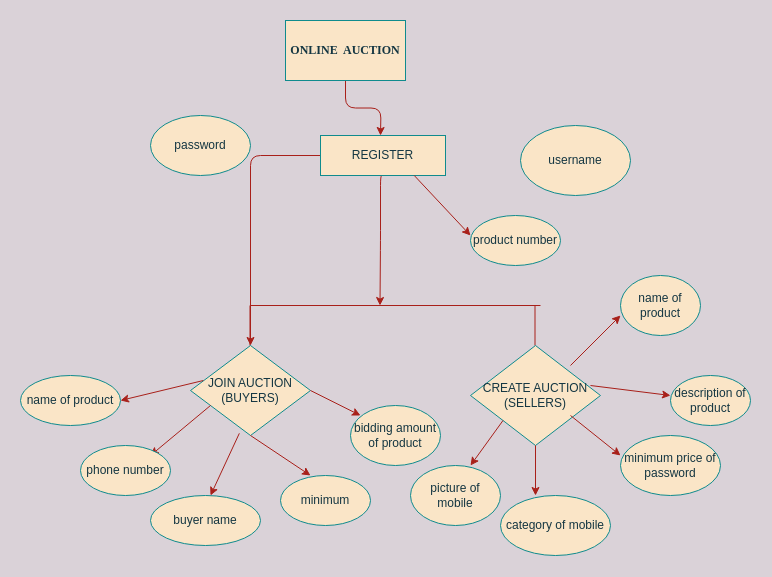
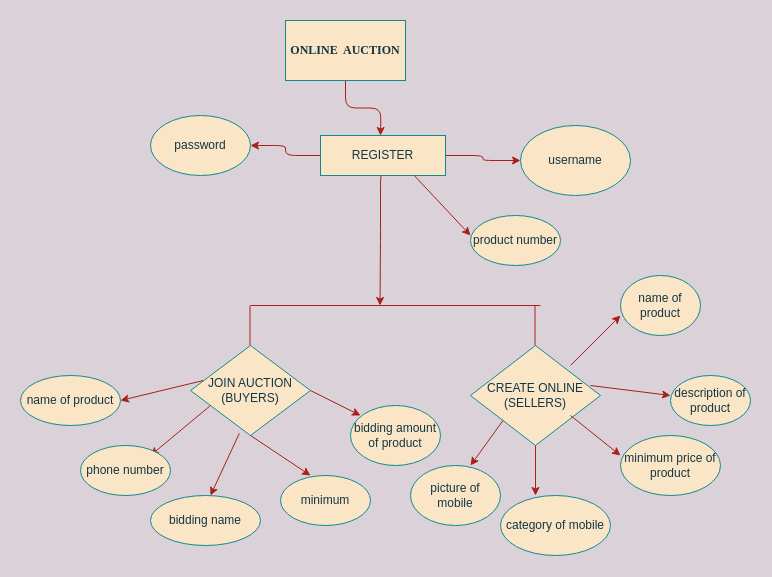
edge "REGISTER" -> "username": added
edge "REGISTER" -> "JOIN AUCTION (BUYERS)": now "REGISTER" -> "password"
node "CREATE AUCTION (SELLERS)": label "CREATE AUCTION (SELLERS)" -> "CREATE ONLINE (SELLERS)"
node "minimum price of password": label "minimum price of password" -> "minimum price of product"
node "buyer name": label "buyer name" -> "bidding name"
